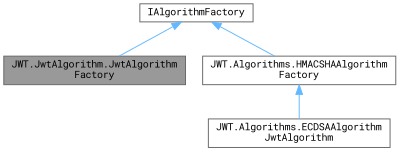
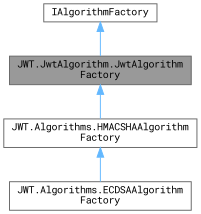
edge "JWT.Algorithms.HMACSHAAlgorithm Factory" -> "IAlgorithmFactory": now "JWT.Algorithms.HMACSHAAlgorithm Factory" -> "JWT.JwtAlgorithm.JwtAlgorithm Factory"
node "JWT.Algorithms.ECDSAAlgorithm JwtAlgorithm": label "JWT.Algorithms.ECDSAAlgorithm JwtAlgorithm" -> "JWT.Algorithms.ECDSAAlgorithm Factory"
